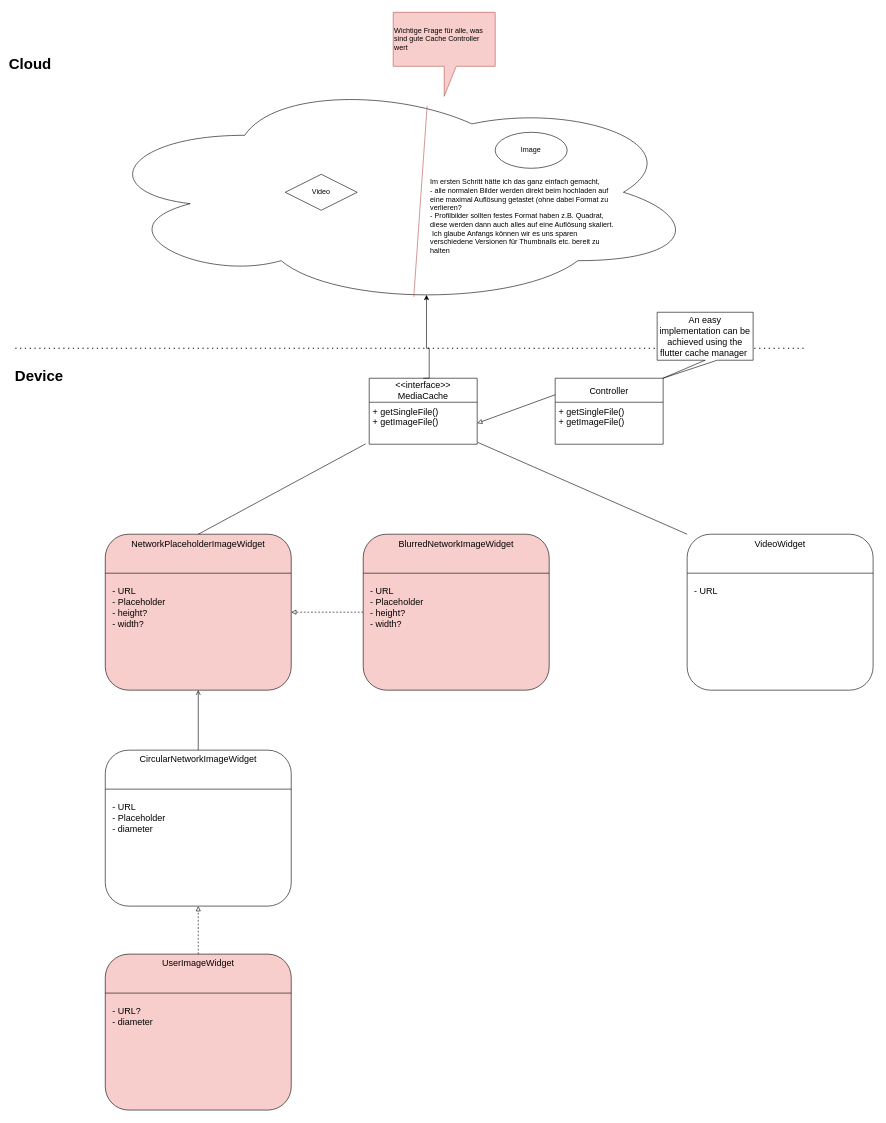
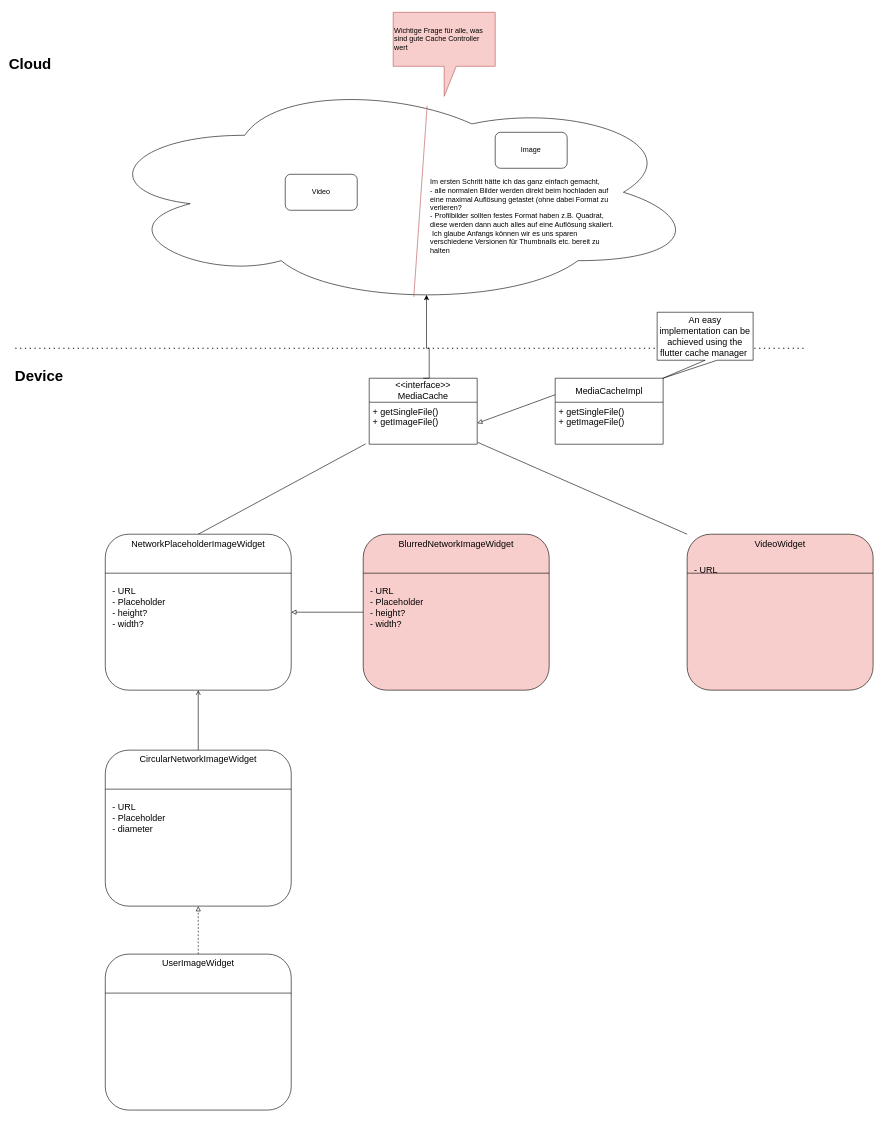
node "Image": shape ellipse -> rounded rectangle
node "Video": shape diamond -> rounded rectangle
node "Controller": label "Controller" -> "MediaCacheImpl"
node "- URL": moved (780, 603) -> (780, 582)
node "NetworkPlaceholderImageWidget": fillcolor #f8cecc -> #ffffff
edge "BlurredNetworkImageWidget" -> "NetworkPlaceholderImageWidget": style dashed -> solid
node "VideoWidget": fillcolor #ffffff -> #f8cecc
node "- URL? - diameter": removed
node "UserImageWidget": fillcolor #f8cecc -> #ffffff
